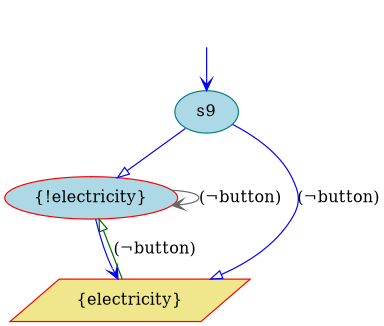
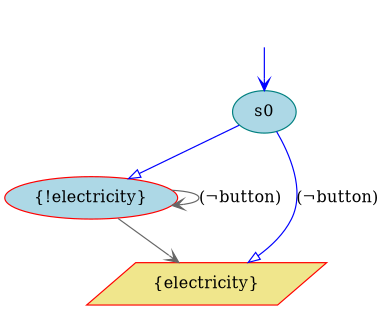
node "s9": label "s9" -> "s0"
edge "{!electricity}" -> "{electricity}": color blue -> gray40
edge "{electricity}" -> "{!electricity}": removed, label "(¬button)"
